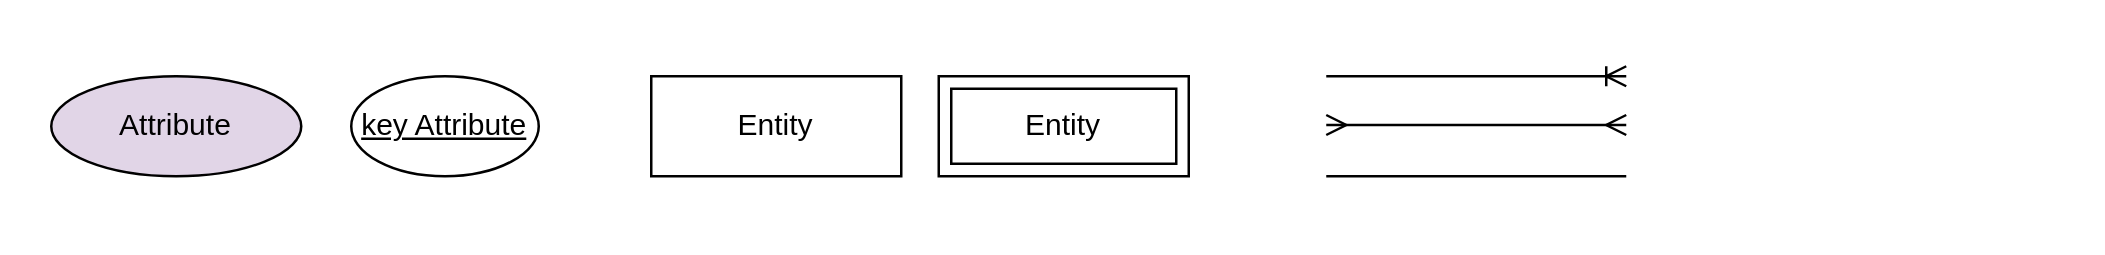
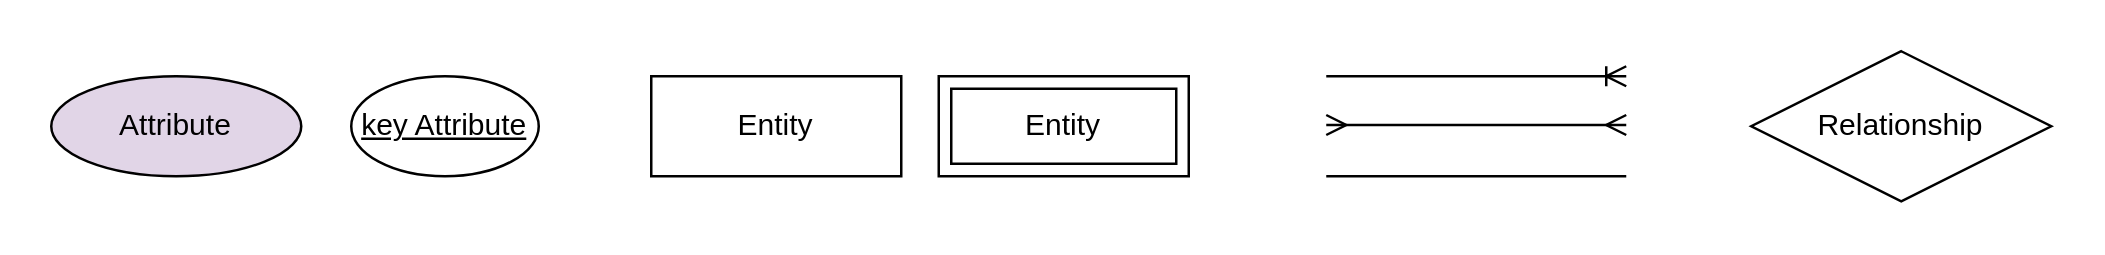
node "Relationship": added
